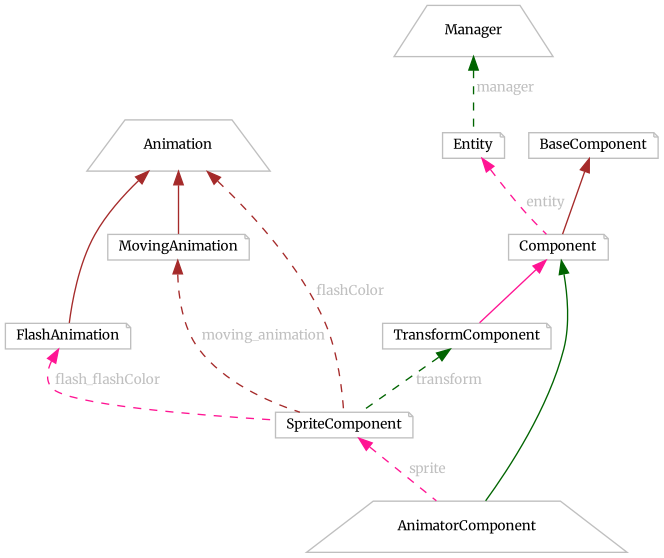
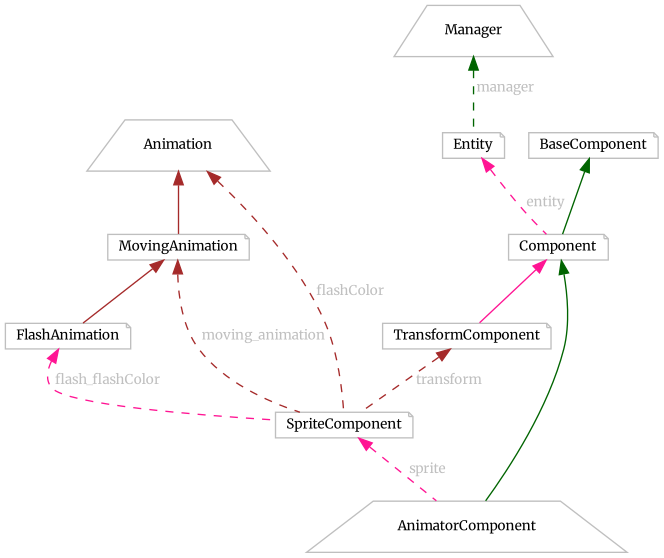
edge "Component" -> "BaseComponent": color brown -> darkgreen
edge "FlashAnimation" -> "Animation": now "FlashAnimation" -> "MovingAnimation"
edge "SpriteComponent" -> "TransformComponent": color darkgreen -> brown
